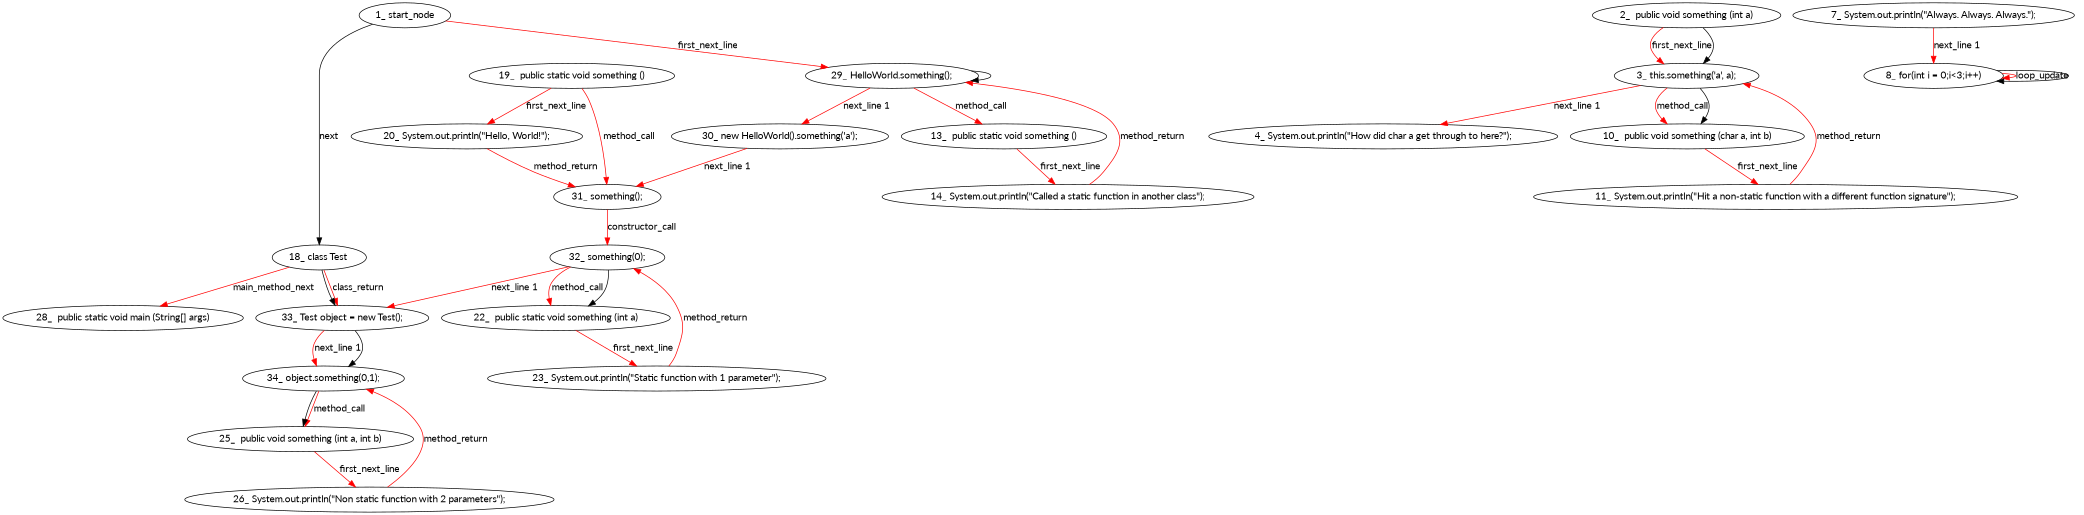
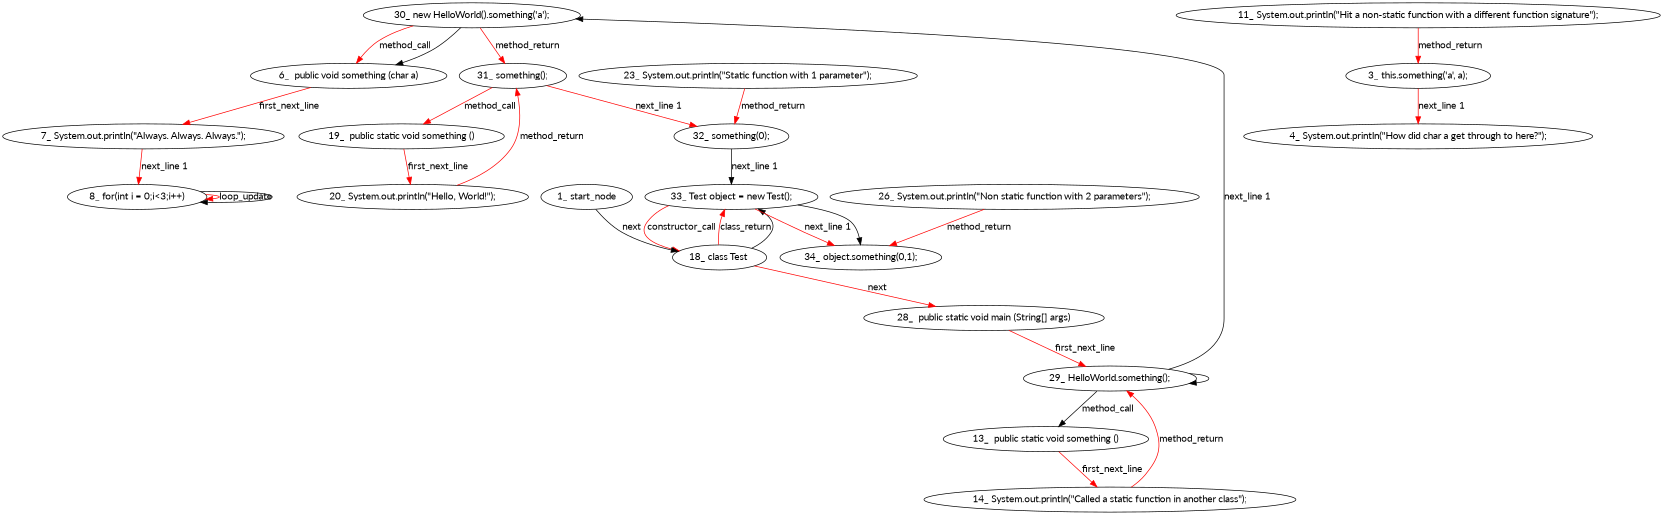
node "2_  public void something (int a)": removed
edge "1_ start_node" -> "29_ HelloWorld.something();": now "28_  public static void main (String[] args)" -> "29_ HelloWorld.something();"
node "6_  public void something (char a)": added
edge "29_ HelloWorld.something();" -> "30_ new HelloWorld().something('a');": color red -> black
edge "29_ HelloWorld.something();" -> "13_  public static void something ()": color red -> black
edge "19_  public static void something ()" -> "31_ something();": reversed
node "10_  public void something (char a, int b)": removed
edge "30_ new HelloWorld().something('a');" -> "31_ something();": label "next_line 1" -> "method_return"
edge "31_ something();" -> "32_ something(0);": label "constructor_call" -> "next_line 1"
edge "33_ Test object = new Test();" -> "18_ class Test": added, label "constructor_call"
edge "32_ something(0);" -> "33_ Test object = new Test();": color red -> black
edge "18_ class Test" -> "28_  public static void main (String[] args)": label "main_method_next" -> "next"
node "22_  public static void something (int a)": removed
node "25_  public void something (int a, int b)": removed
